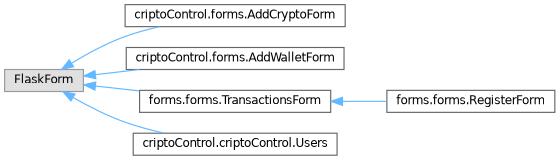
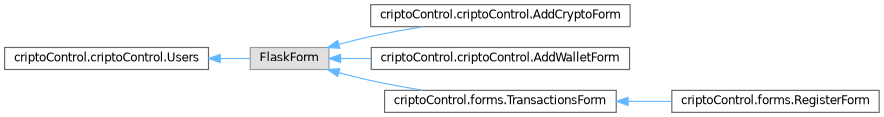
node "criptoControl.forms.AddCryptoForm": label "criptoControl.forms.AddCryptoForm" -> "criptoControl.criptoControl.AddCryptoForm"
node "criptoControl.forms.AddWalletForm": label "criptoControl.forms.AddWalletForm" -> "criptoControl.criptoControl.AddWalletForm"
node "forms.forms.TransactionsForm": label "forms.forms.TransactionsForm" -> "criptoControl.forms.TransactionsForm"
node "forms.forms.RegisterForm": label "forms.forms.RegisterForm" -> "criptoControl.forms.RegisterForm"
edge "criptoControl.criptoControl.Users" -> "FlaskForm": reversed
